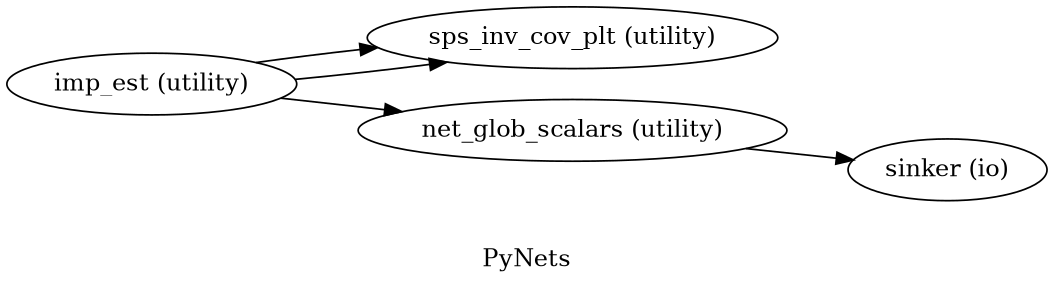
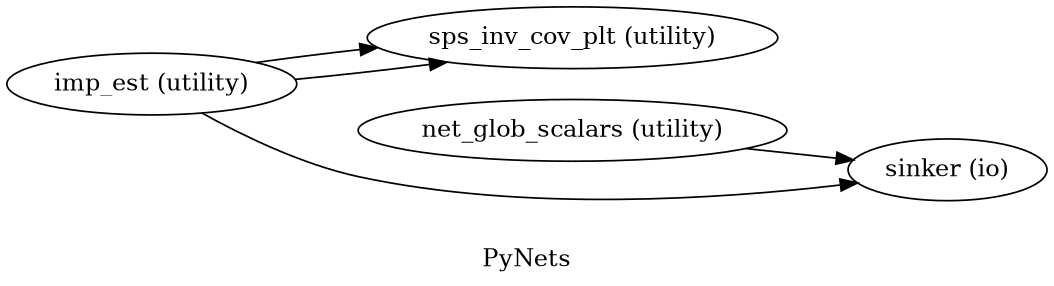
edge "imp_est (utility)" -> "net_glob_scalars (utility)": now "imp_est (utility)" -> "sinker (io)"
